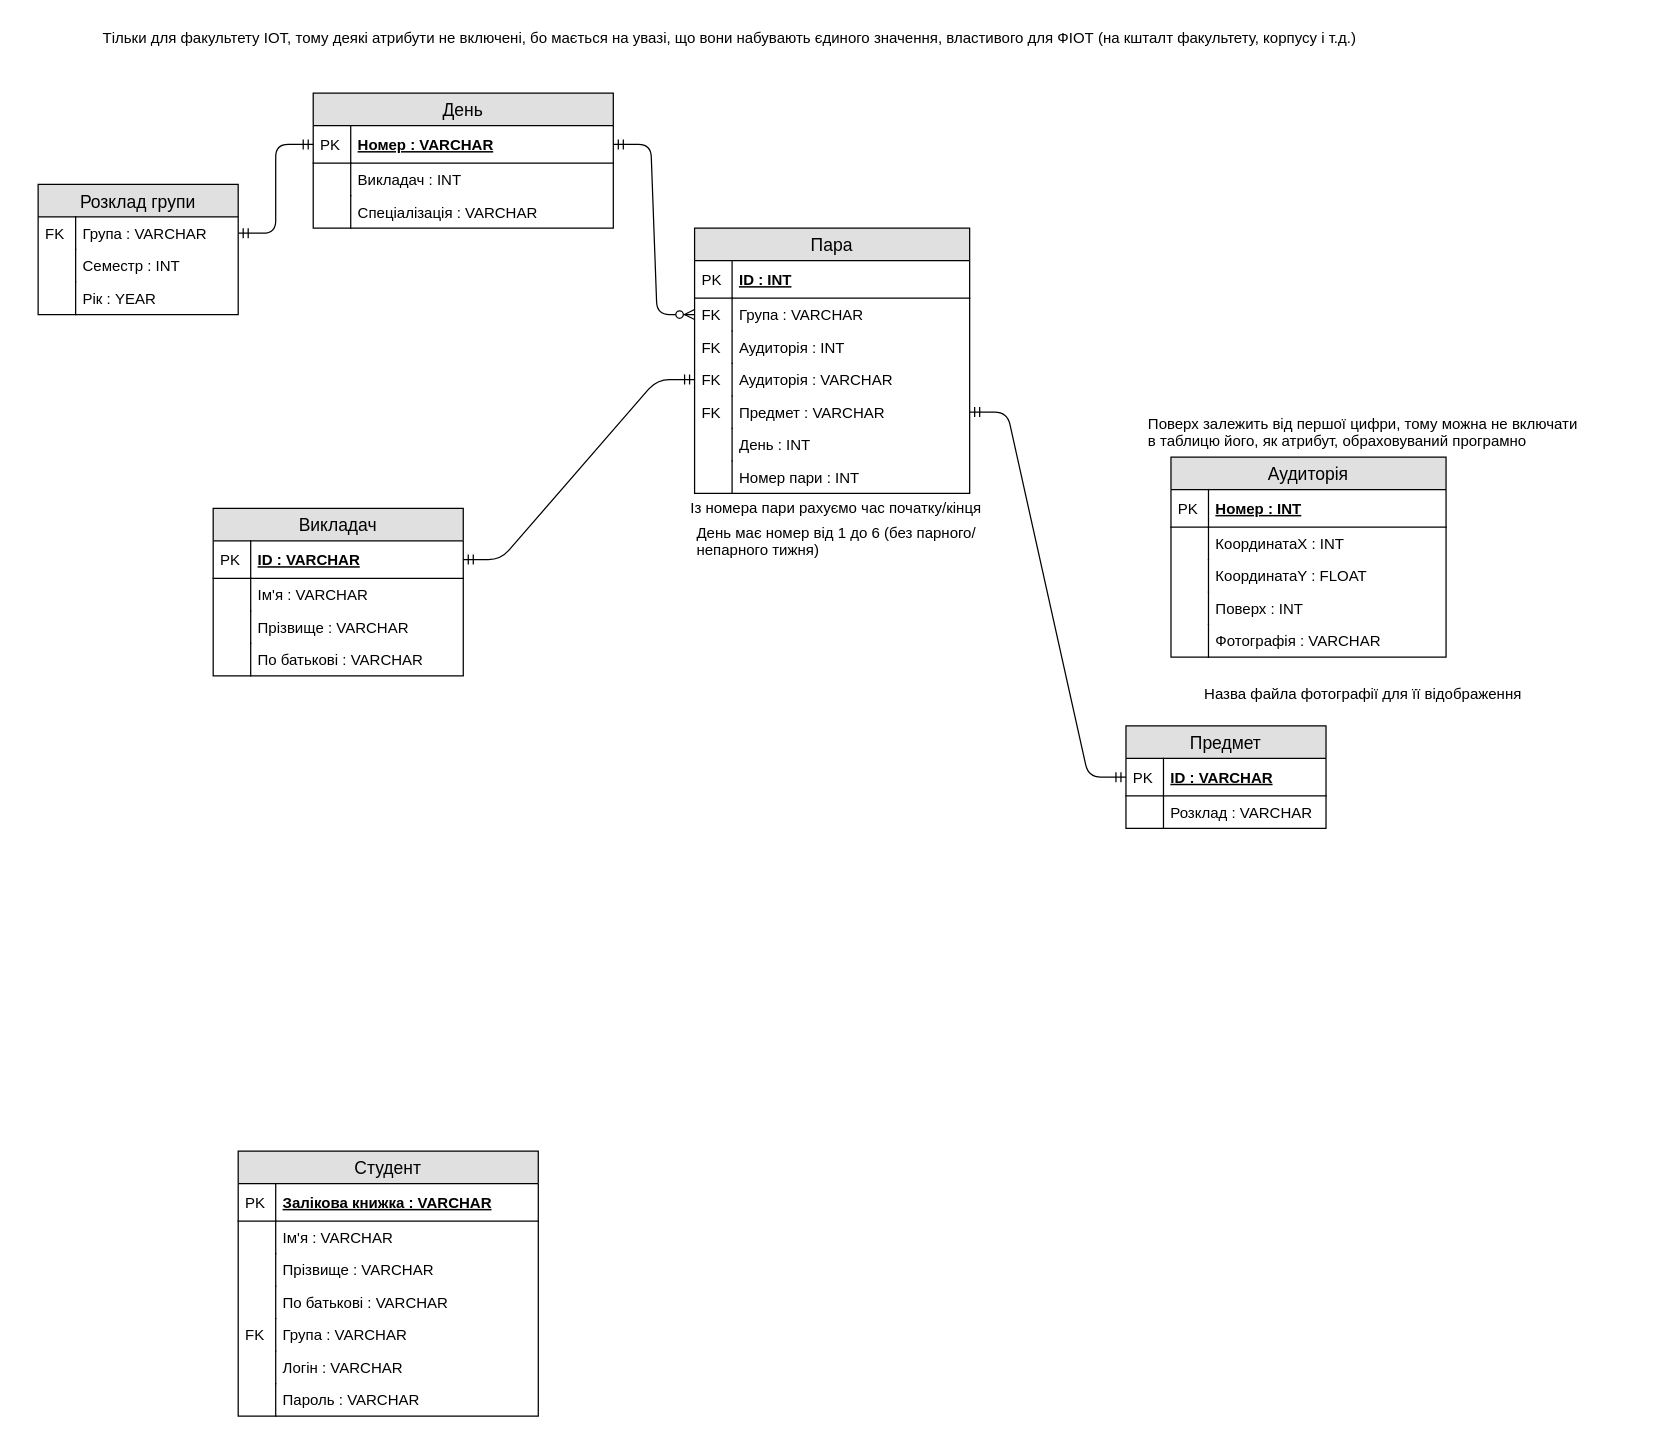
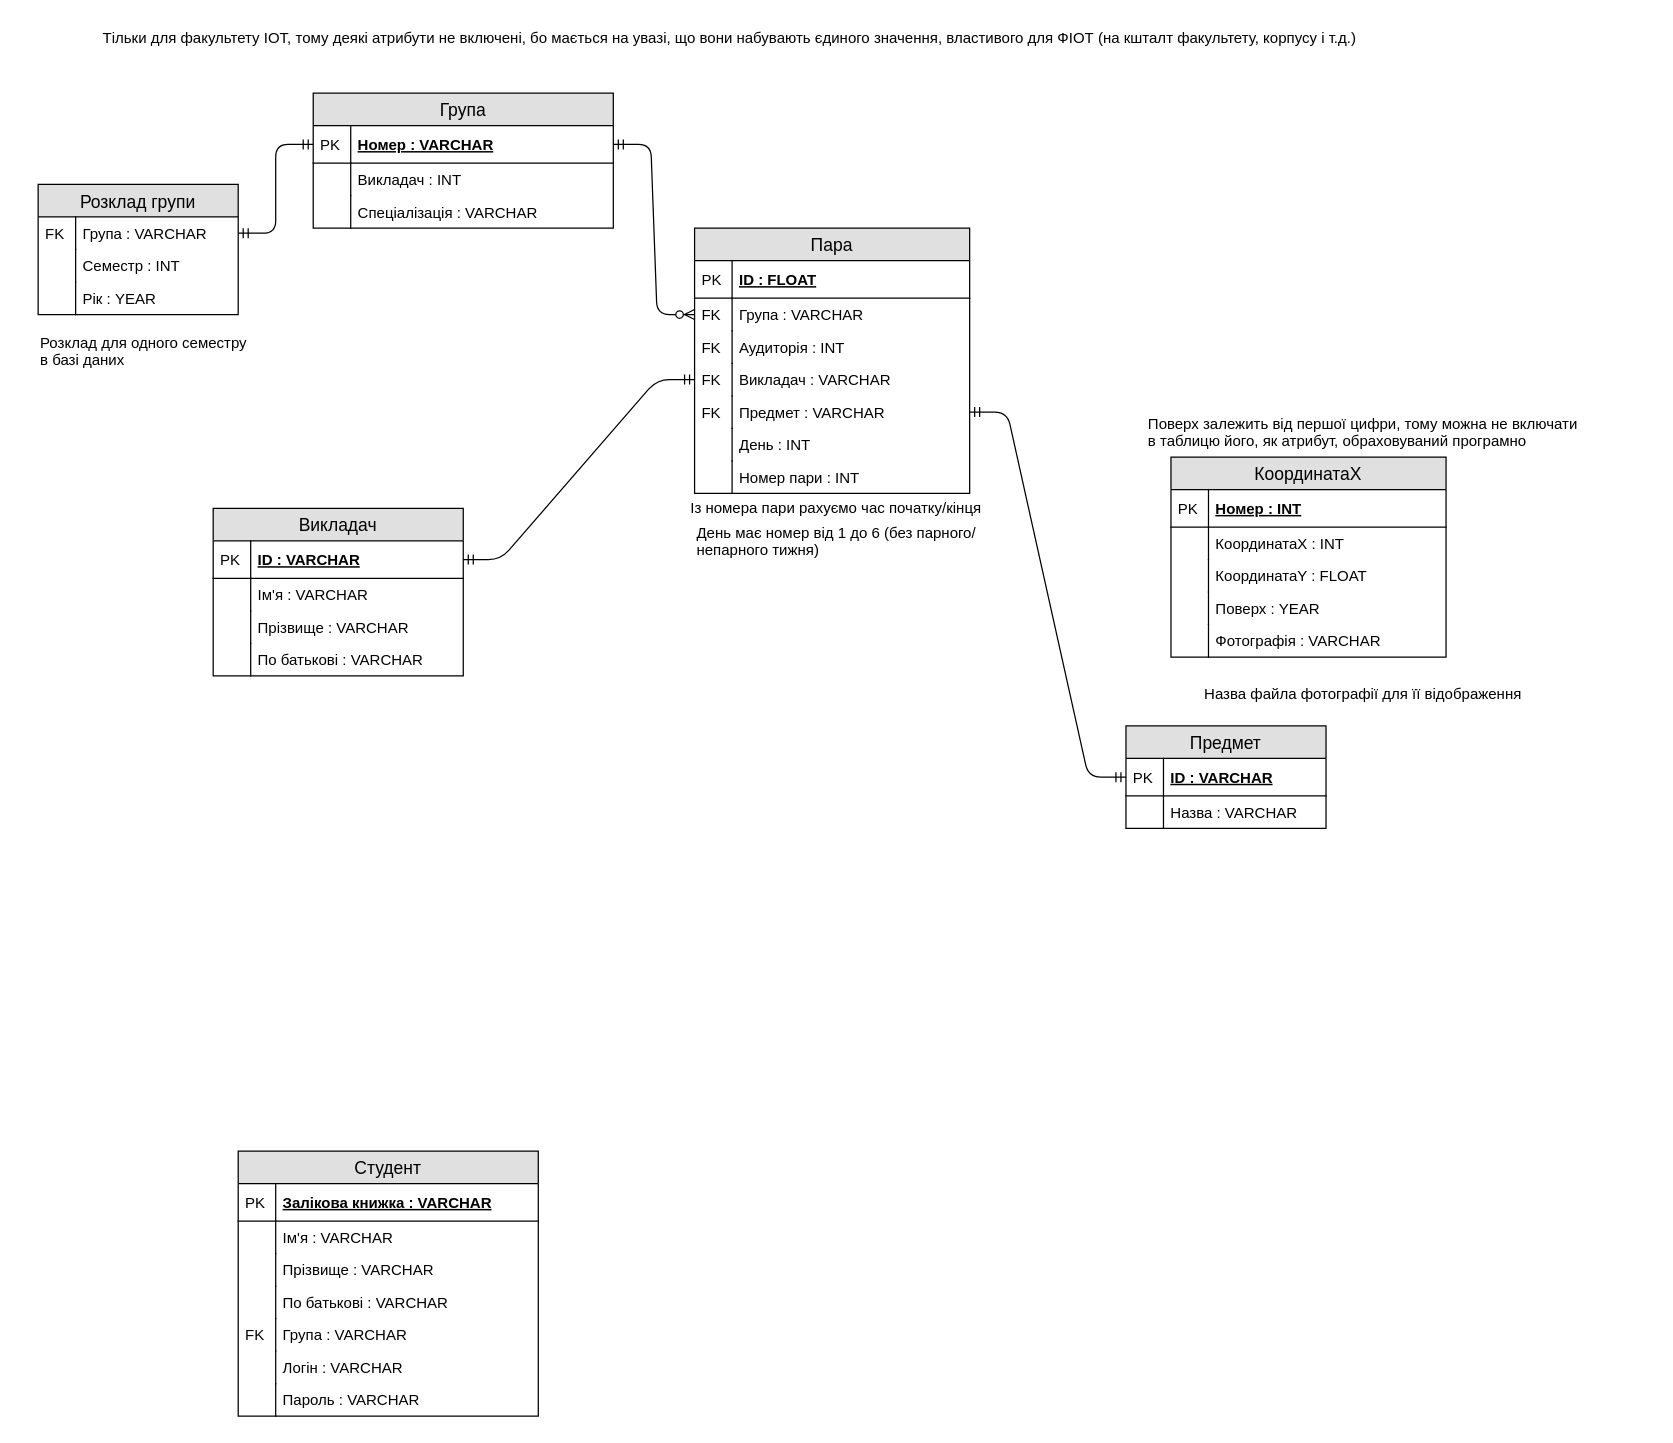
node "День": label "День" -> "Група"
node "ID : INT": label "ID : INT" -> "ID : FLOAT"
node "Розклад для одного семестру в базі даних": added
node "Аудиторія : VARCHAR": label "Аудиторія : VARCHAR" -> "Викладач : VARCHAR"
node "Аудиторія": label "Аудиторія" -> "КоординатаX"
node "Поверх : INT": label "Поверх : INT" -> "Поверх : YEAR"
node "Розклад : VARCHAR": label "Розклад : VARCHAR" -> "Назва : VARCHAR"
